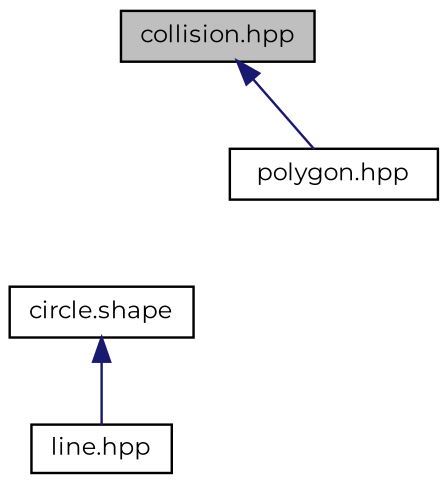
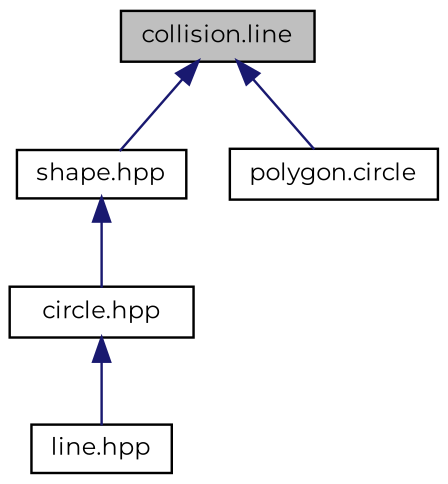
node "collision.hpp": label "collision.hpp" -> "collision.line"
node "shape.hpp": added
node "polygon.hpp": label "polygon.hpp" -> "polygon.circle"
node "circle.shape": label "circle.shape" -> "circle.hpp"
